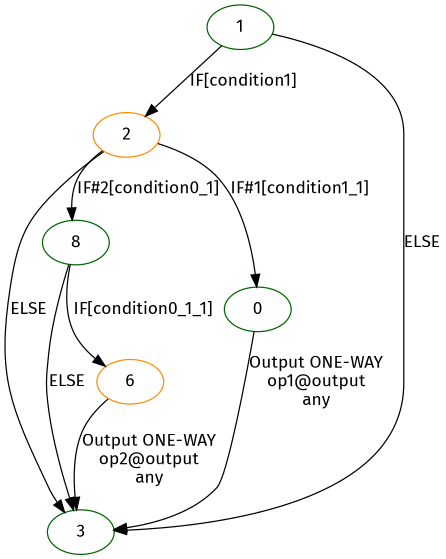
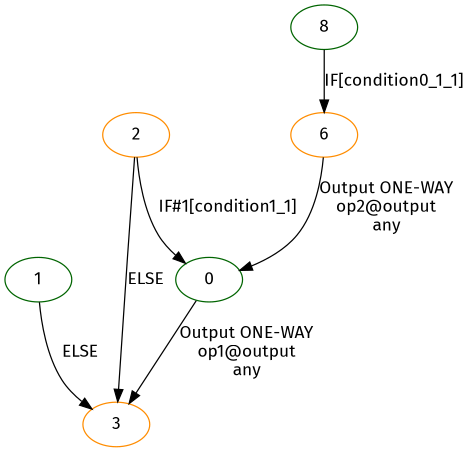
edge "1" -> "2": removed, label "IF[condition1]"
edge "2" -> "8": removed, label "IF#2[condition0_1]"
edge "8" -> "3": removed, label "ELSE"
edge "6" -> "3": now "6" -> "0"
node "3": color darkgreen -> darkorange
